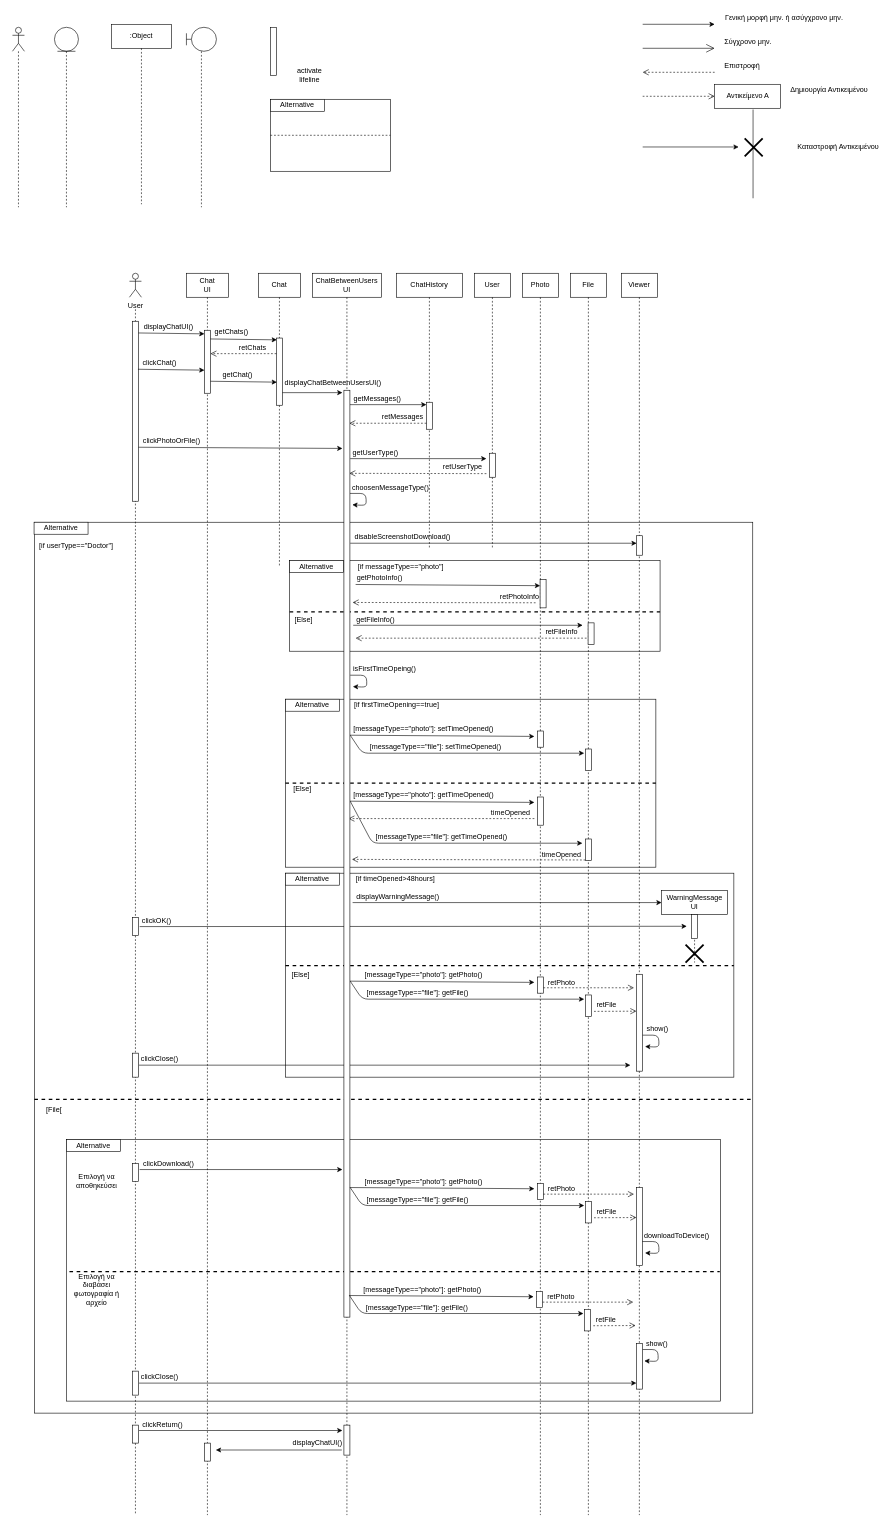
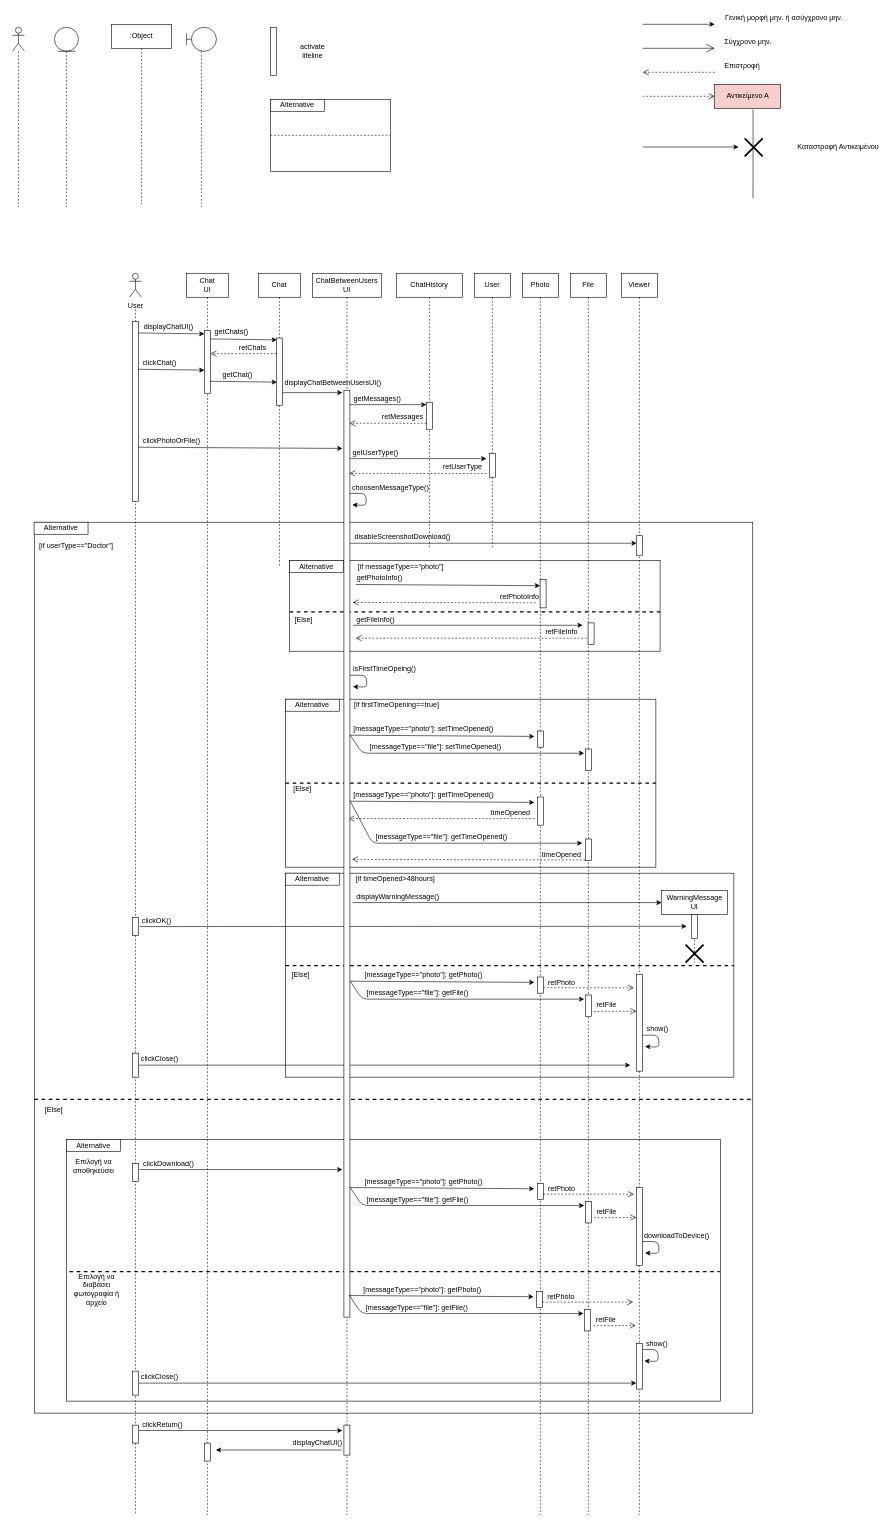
node "activate lifeline": moved (309, 75) -> (312, 51)
node "Δημιουργία Αντικειμένου": removed
node "Αντικείμενο Α": fillcolor #ffffff -> #f8cecc
node "[File[": label "[File[" -> "[Else["
node "Επιλογή να αποθηκεύσει": moved (96, 1182) -> (93, 1167)
